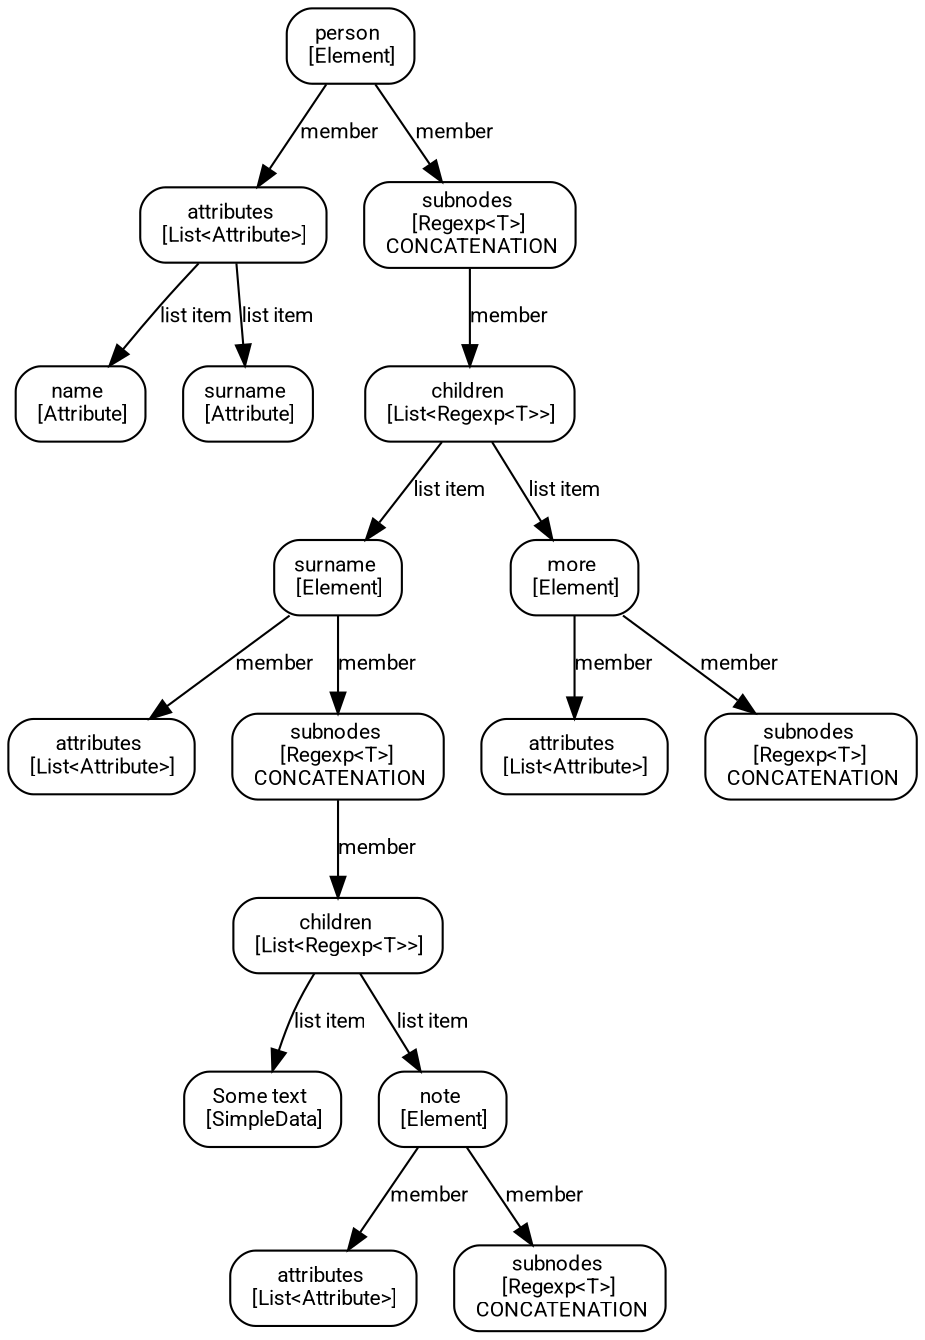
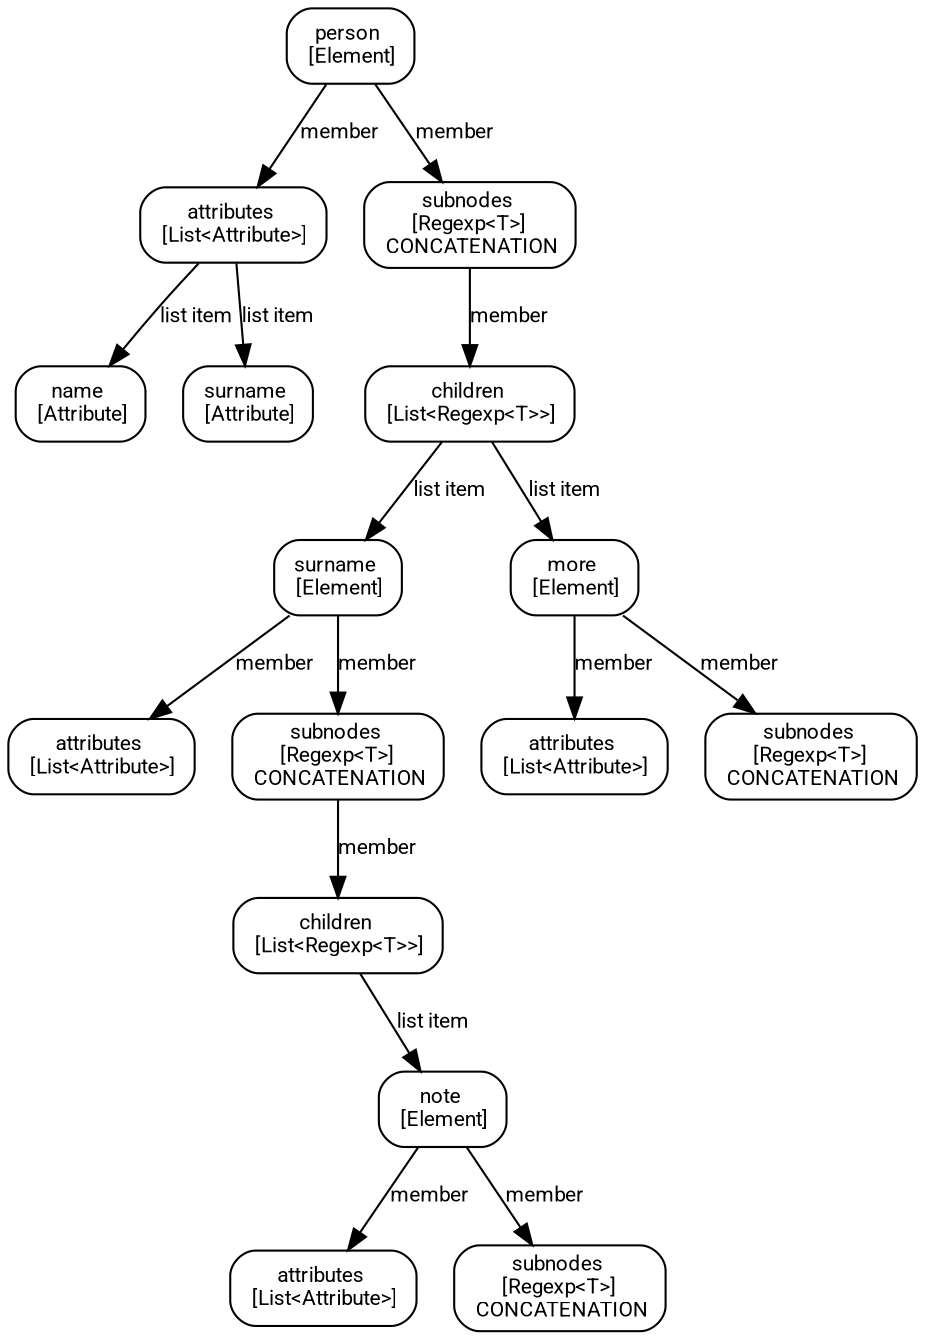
node "Some text [SimpleData]": removed
